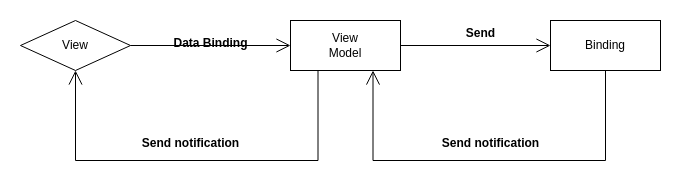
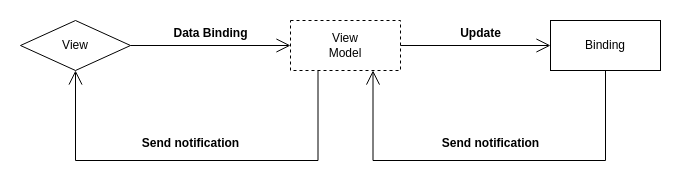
node "Send": label "Send" -> "Update"
node "Data Binding": moved (211, 44) -> (211, 34)
node "View Model": style solid -> dashed
